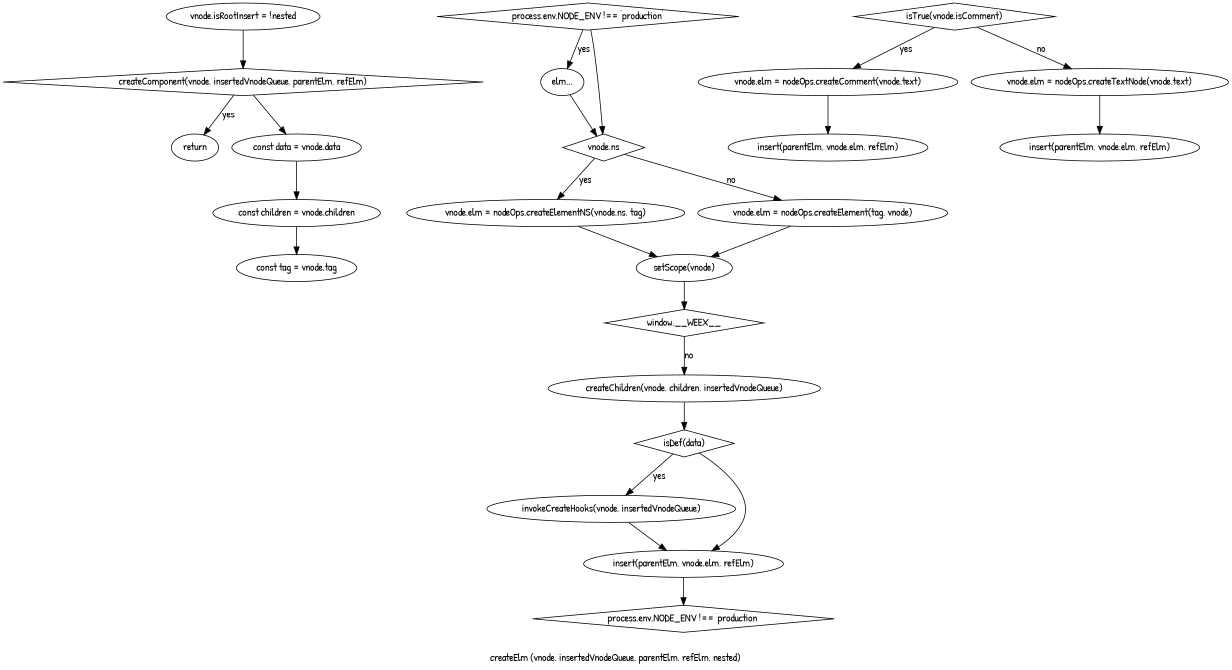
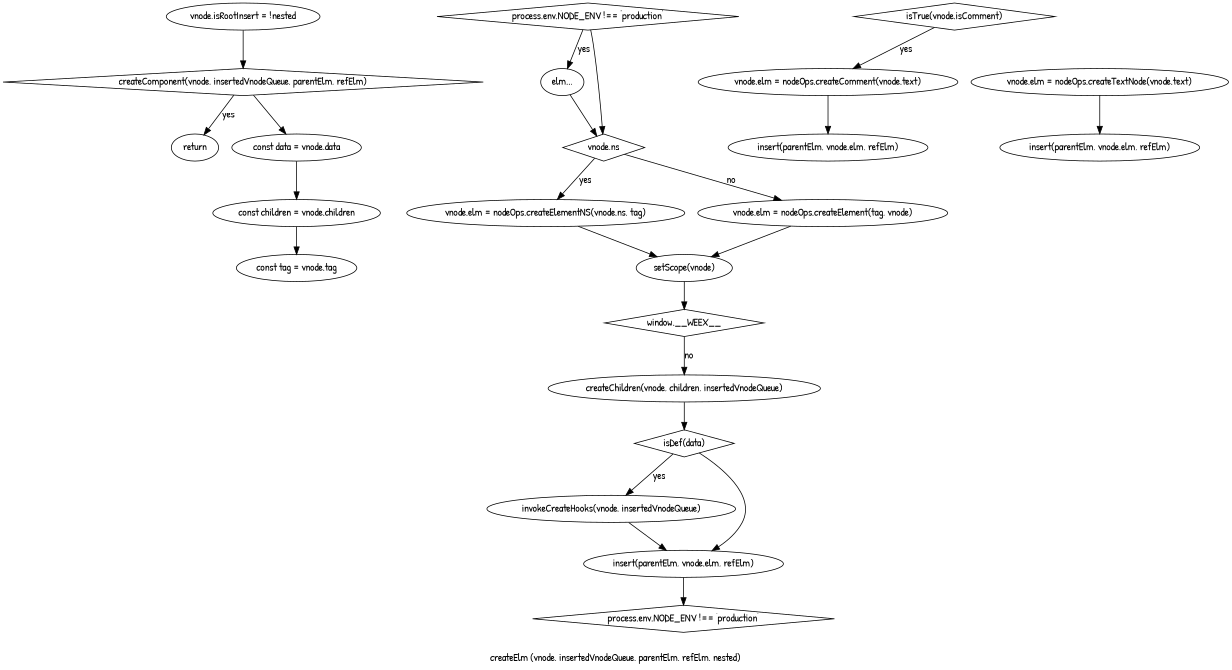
edge "isTrue(vnode.isComment)" -> "vnode.elm = nodeOps.createTextNode(vnode.text)": removed, label "no"
